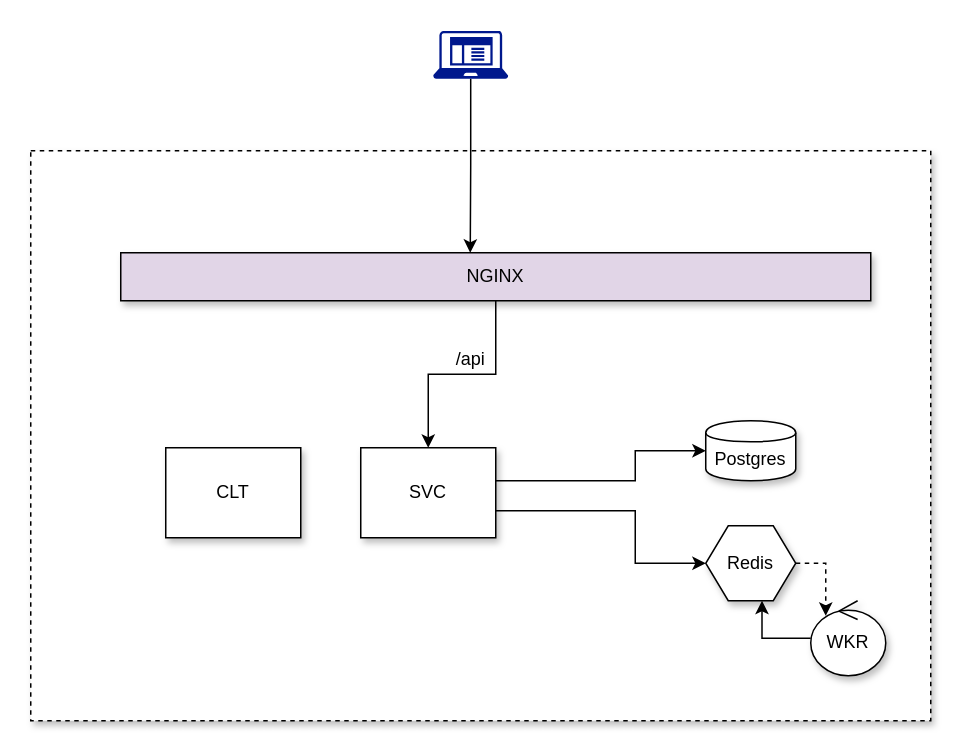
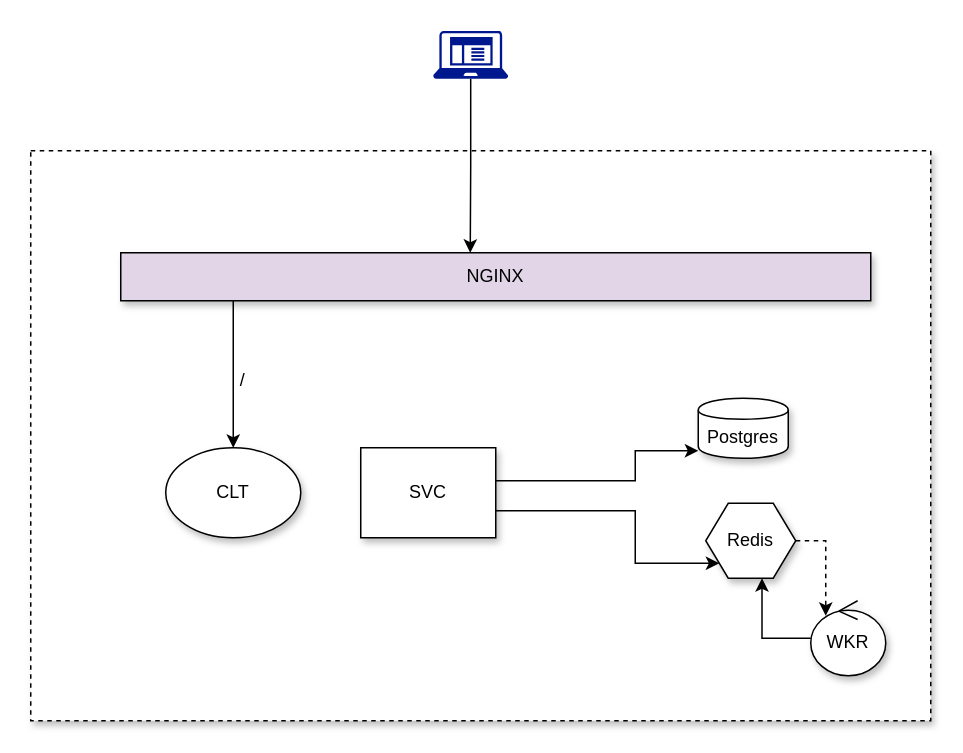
edge "NGINX" -> "CLT": added, label "/"
edge "NGINX" -> "SVC": removed, label "/api"
node "Postgres": moved (751, 451) -> (743, 428)
node "CLT": shape rectangle -> ellipse
node "Redis": moved (751, 563) -> (751, 541)
